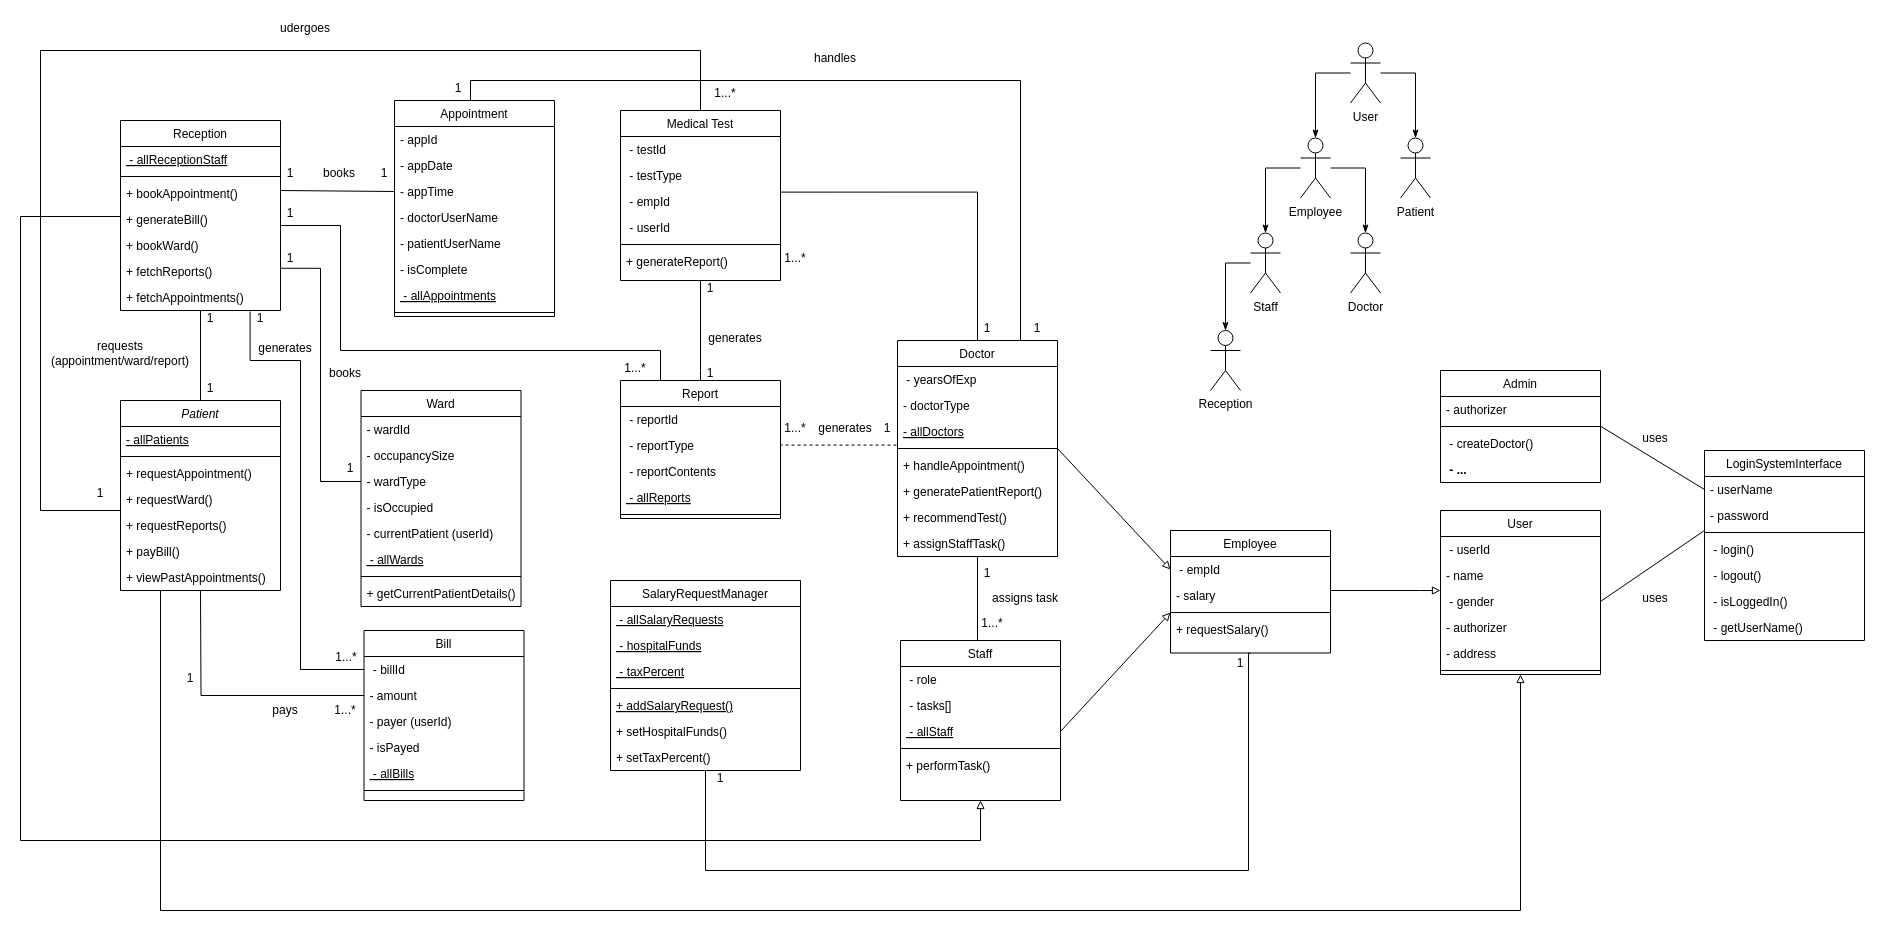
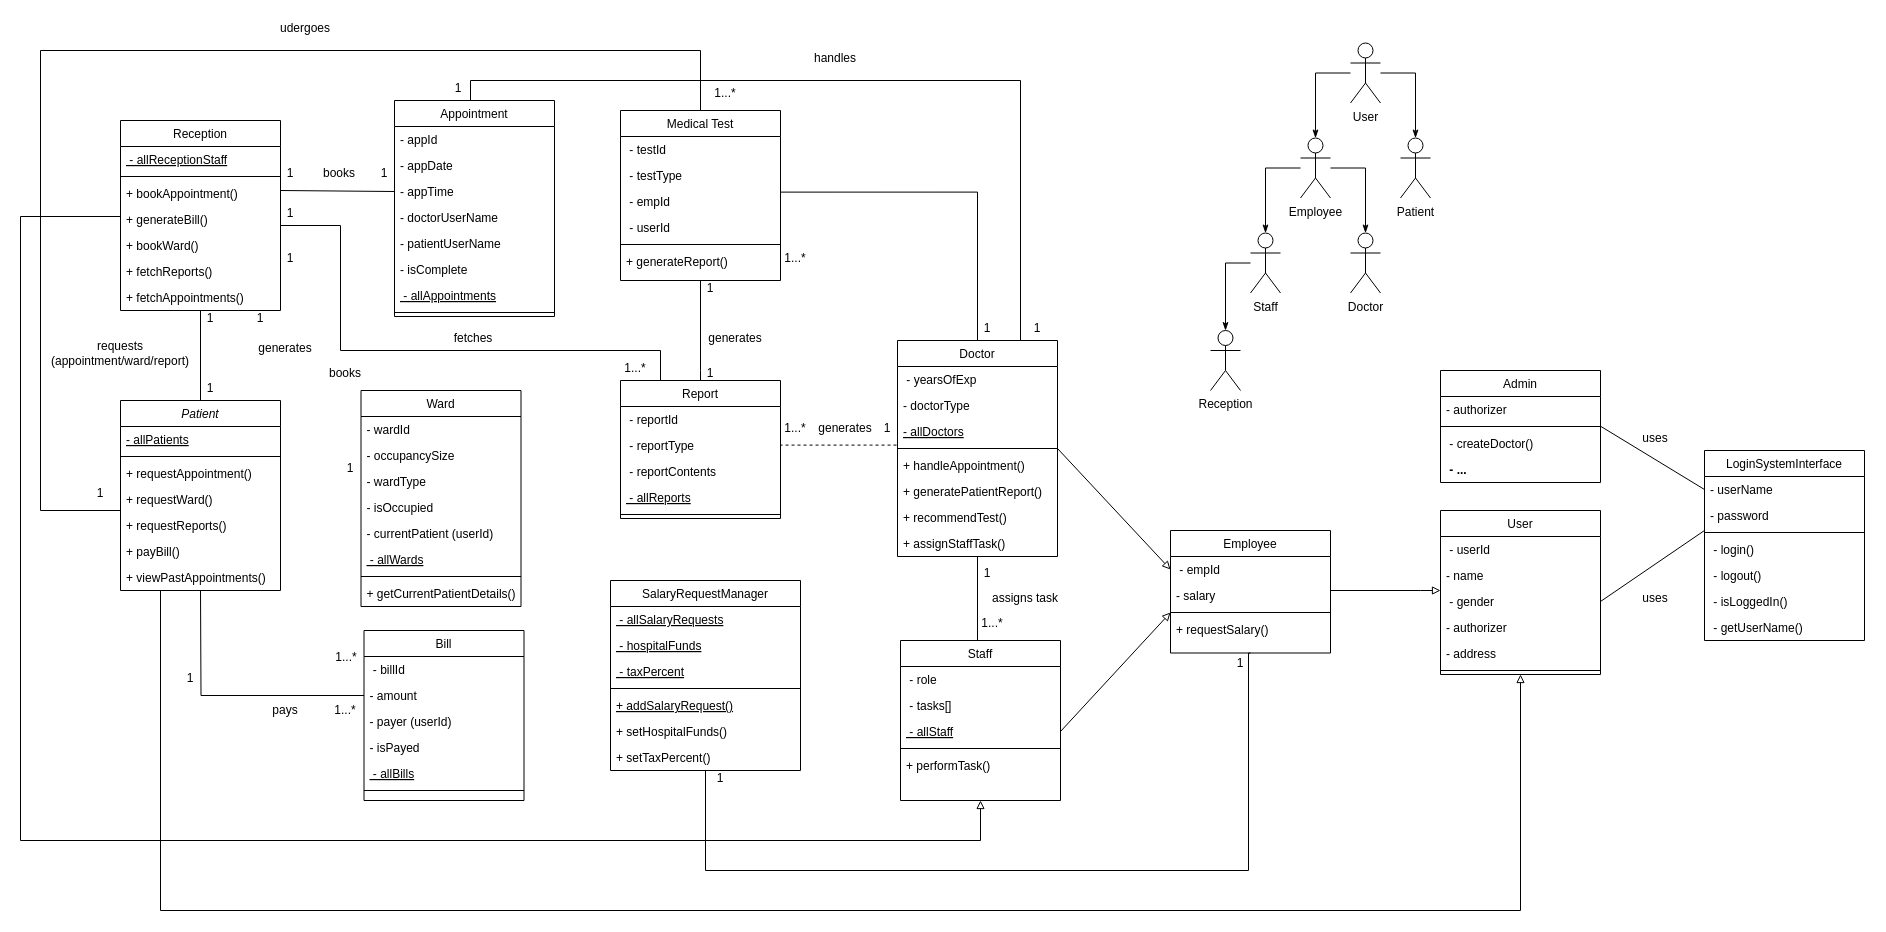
node "fetches": added
edge "+ fetchReports()" -- "- wardType": removed
edge "+ fetchAppointments()" -- "- billId": removed
